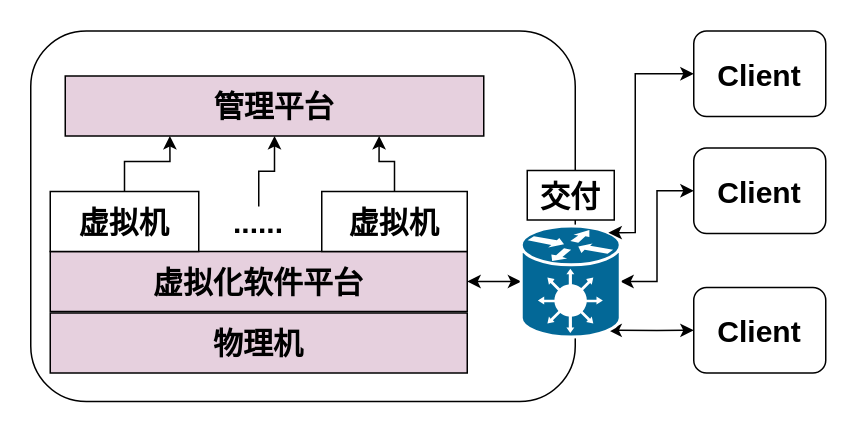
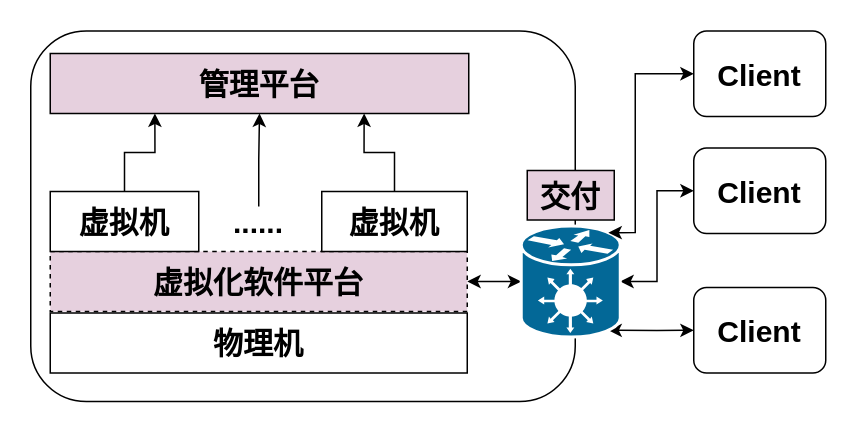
node "管理平台": moved (275, 106) -> (260, 83)
node "交付": fillcolor #ffffff -> #e6d0de
node "虚拟化软件平台": style solid -> dashed
node "物理机": fillcolor #e6d0de -> #ffffff
